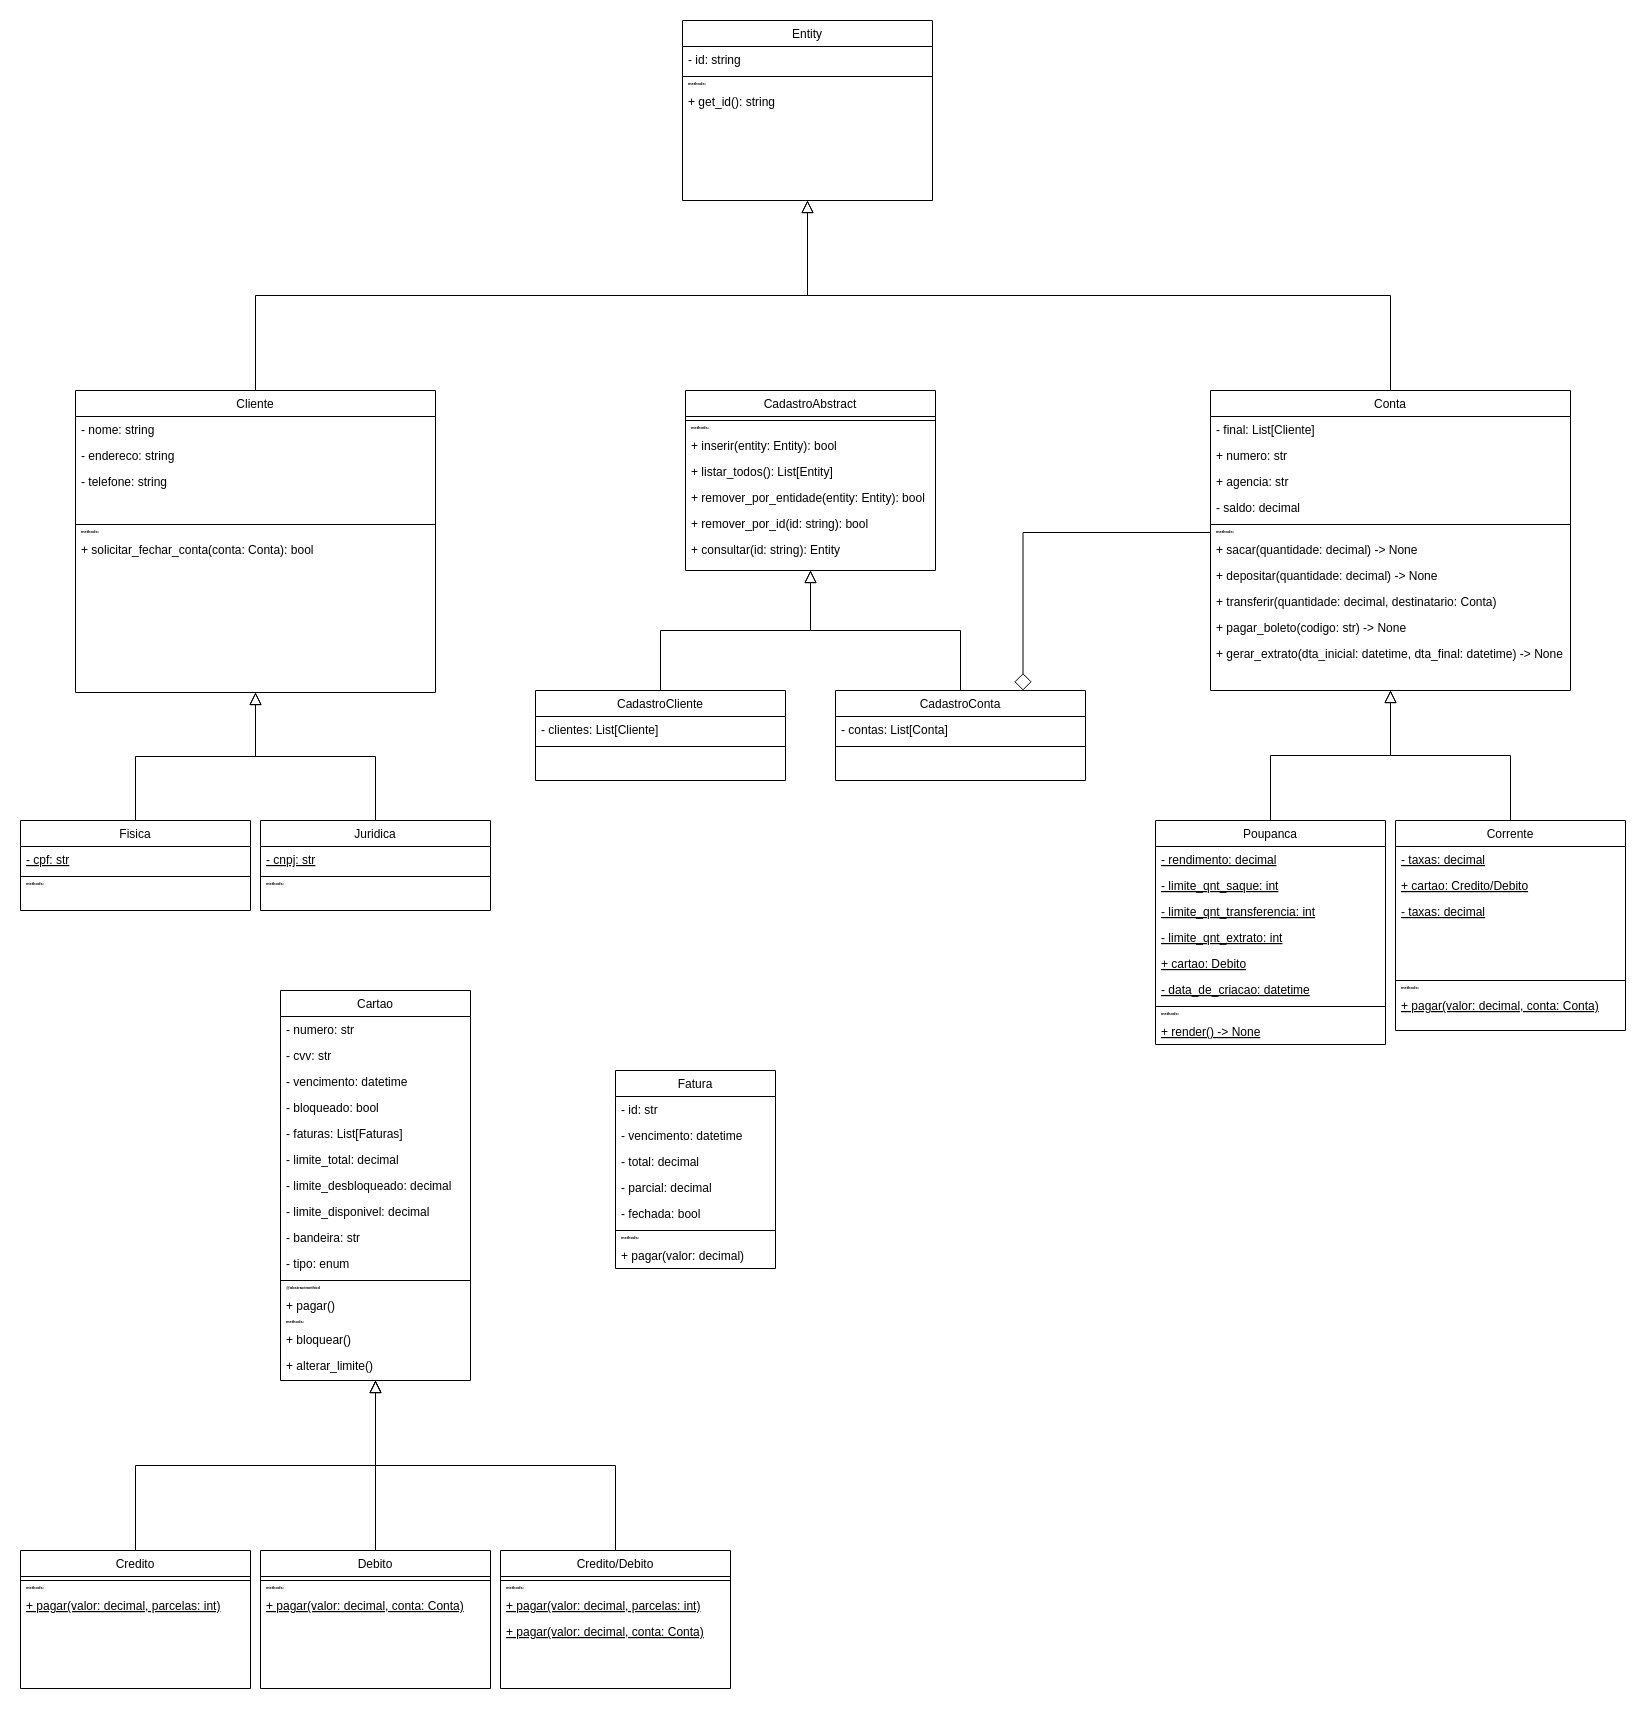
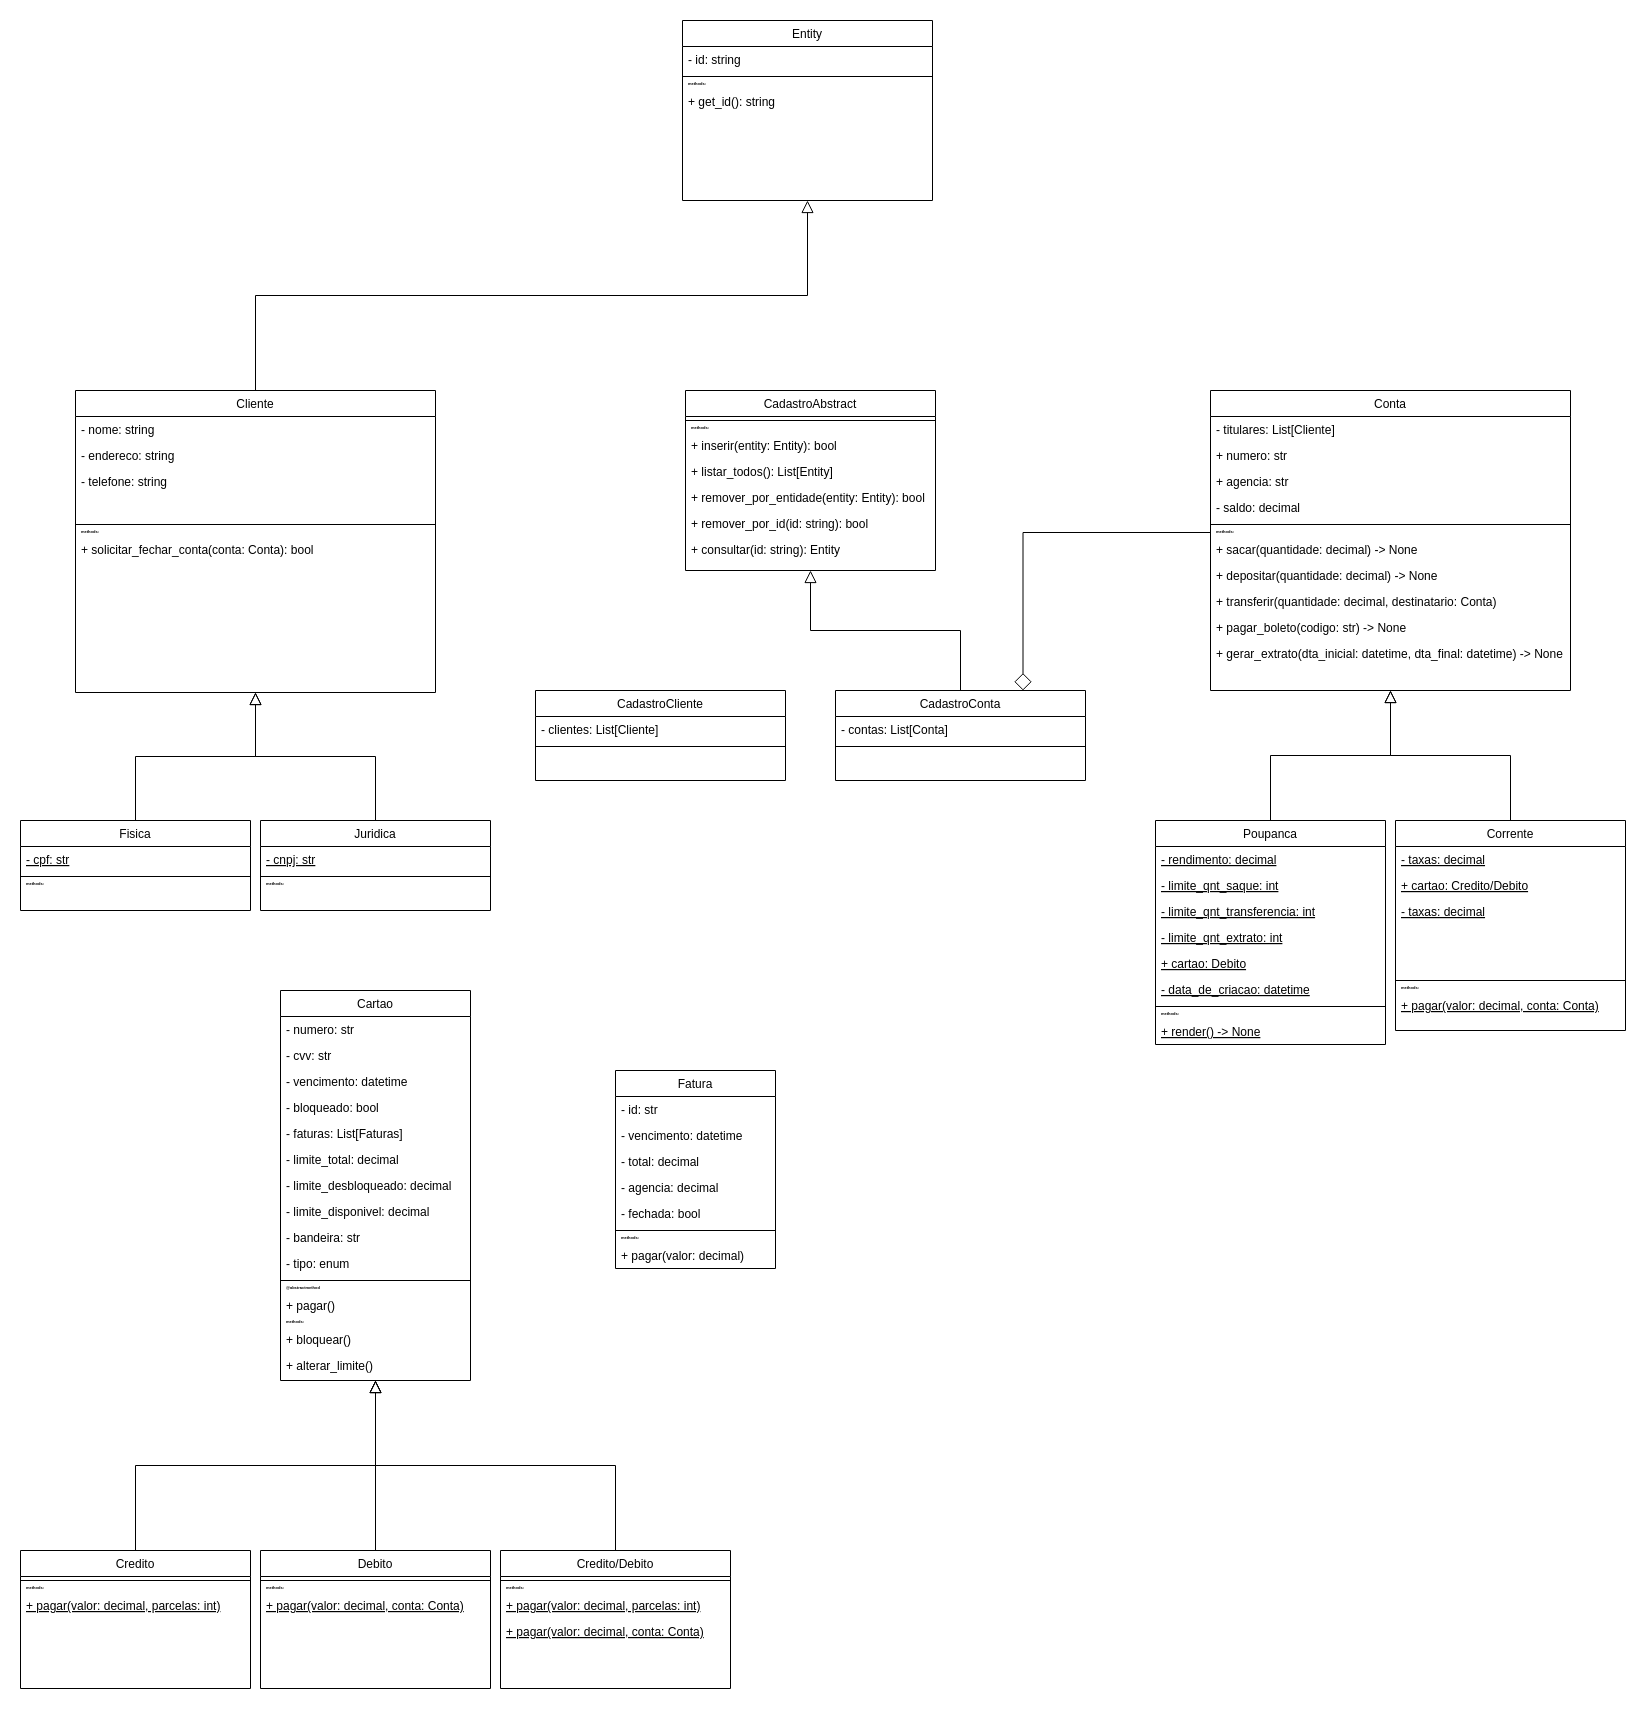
edge "Conta" -> "Entity": removed
node "- final: List[Cliente]": label "- final: List[Cliente]" -> "- titulares: List[Cliente]"
edge "CadastroCliente" -> "CadastroAbstract": removed
node "- parcial: decimal": label "- parcial: decimal" -> "- agencia: decimal"
